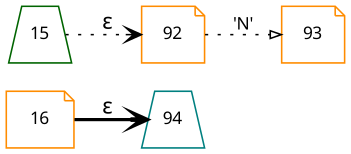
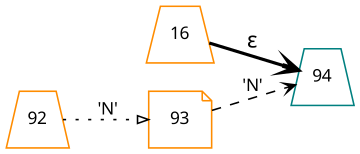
node "15": removed
node "92": shape note -> trapezium
edge "93" -> "94": added, label "'N'"
node "16": shape note -> trapezium
